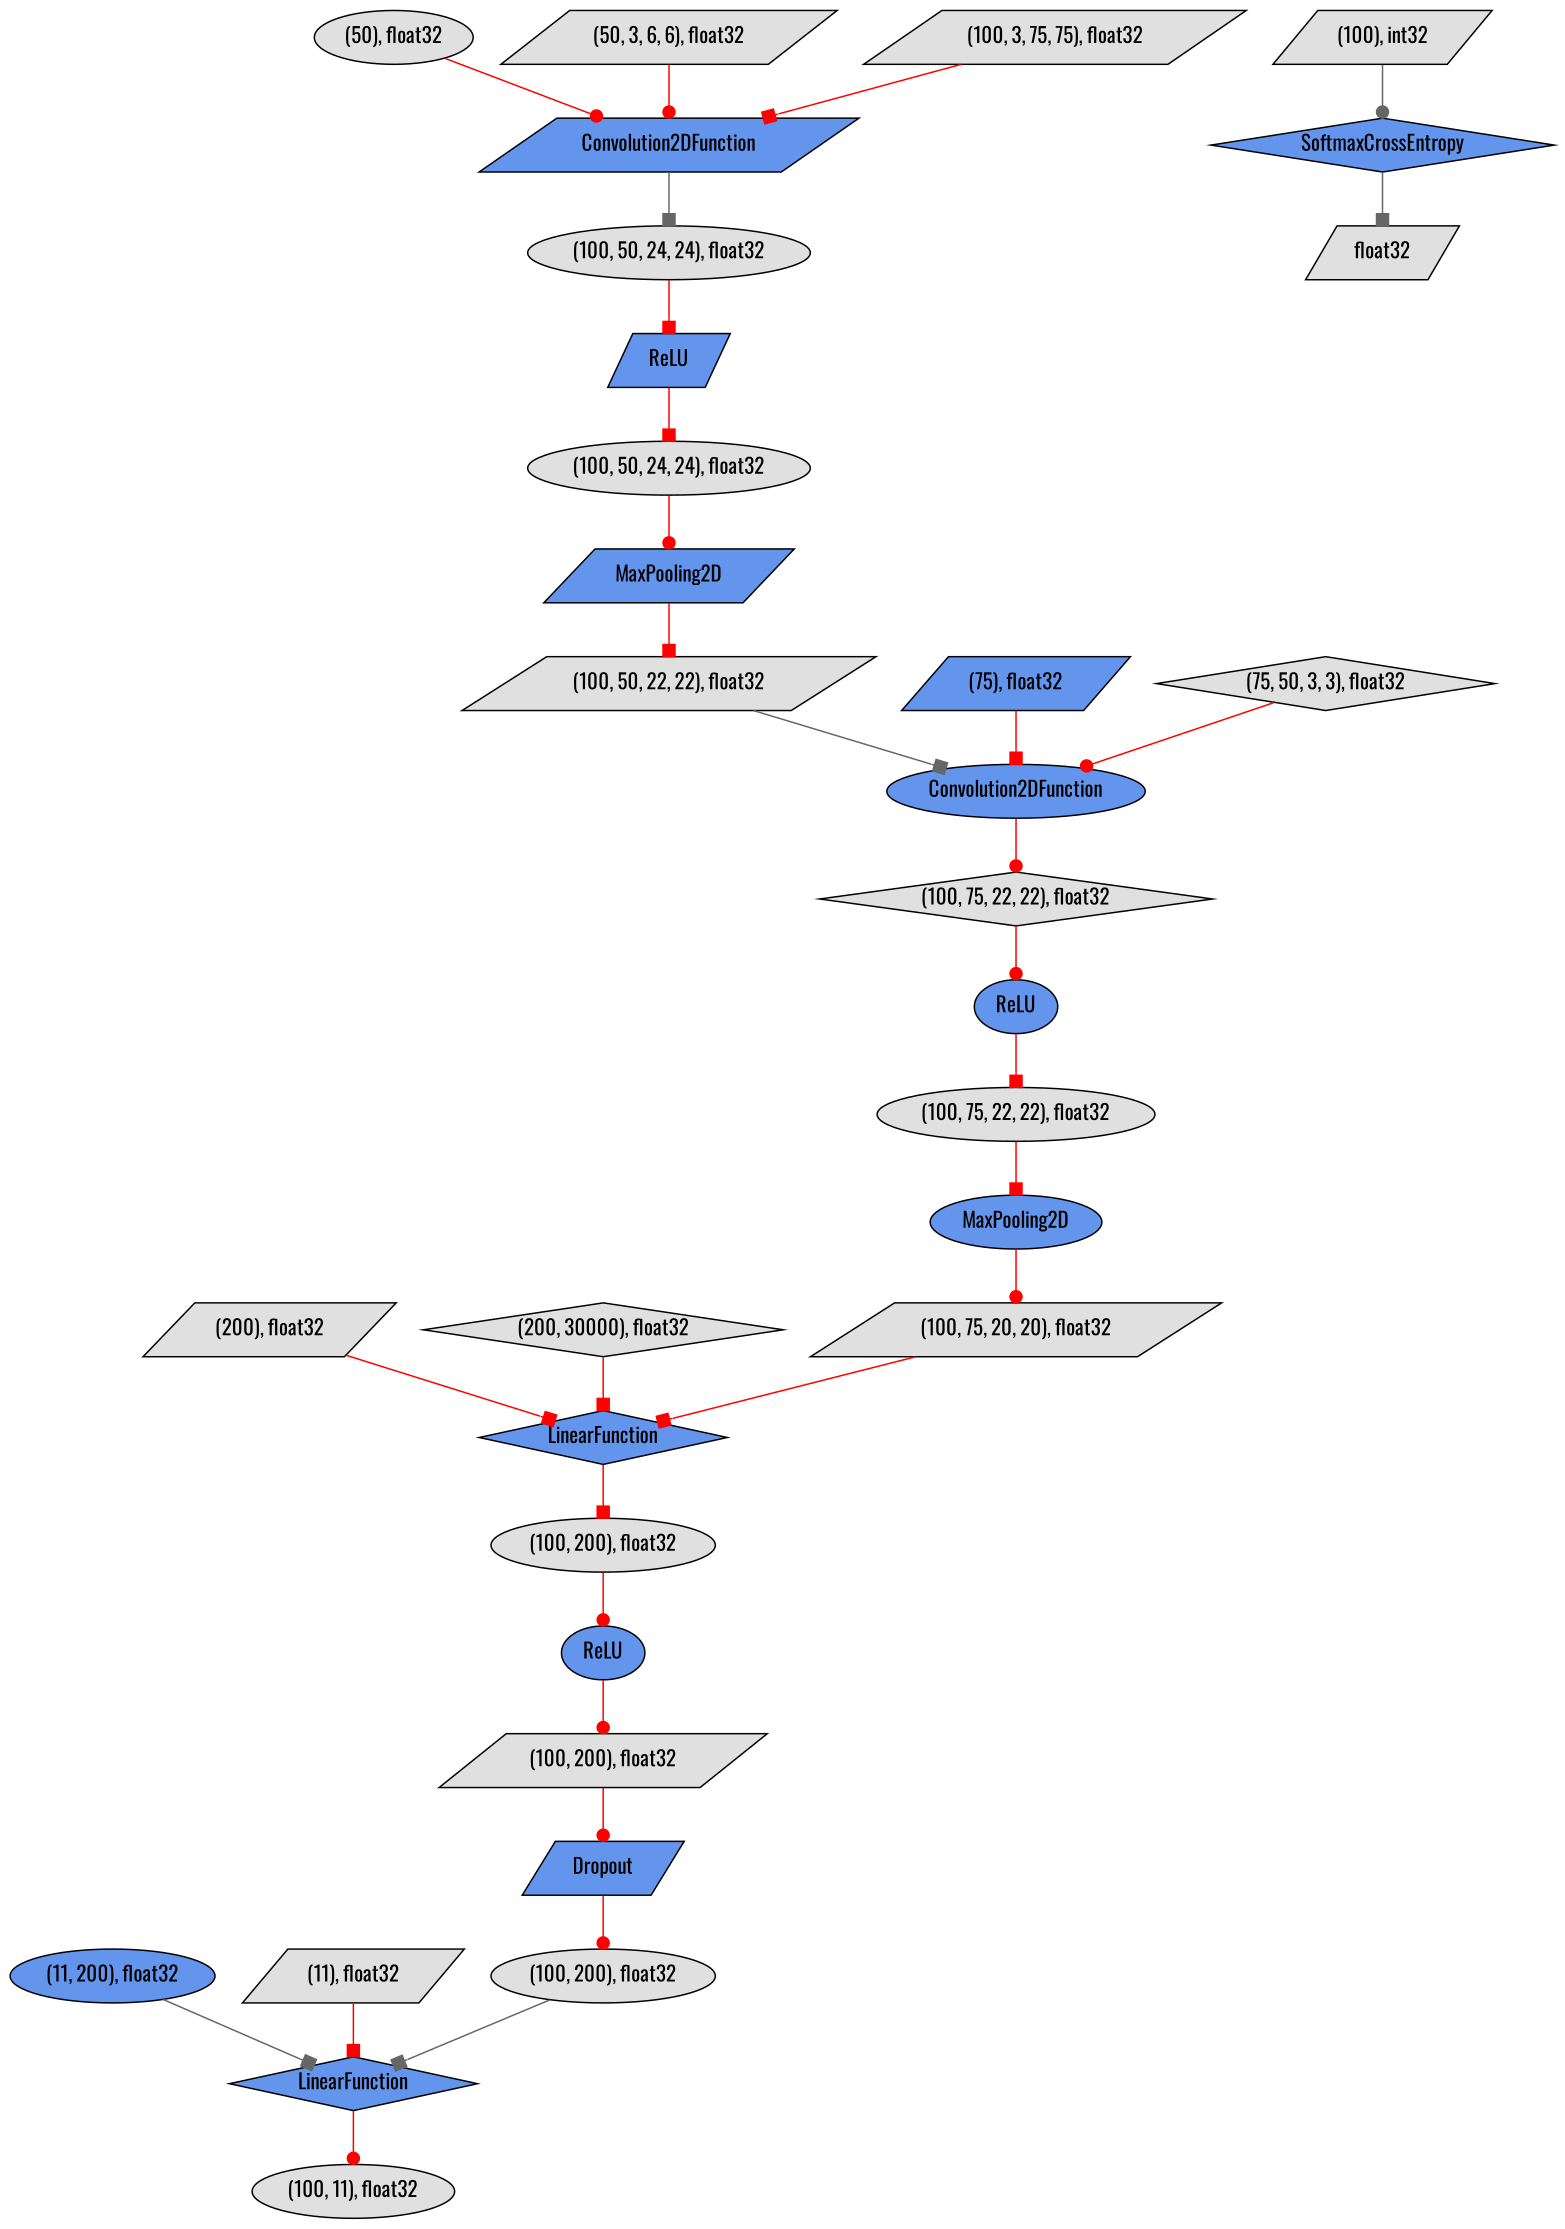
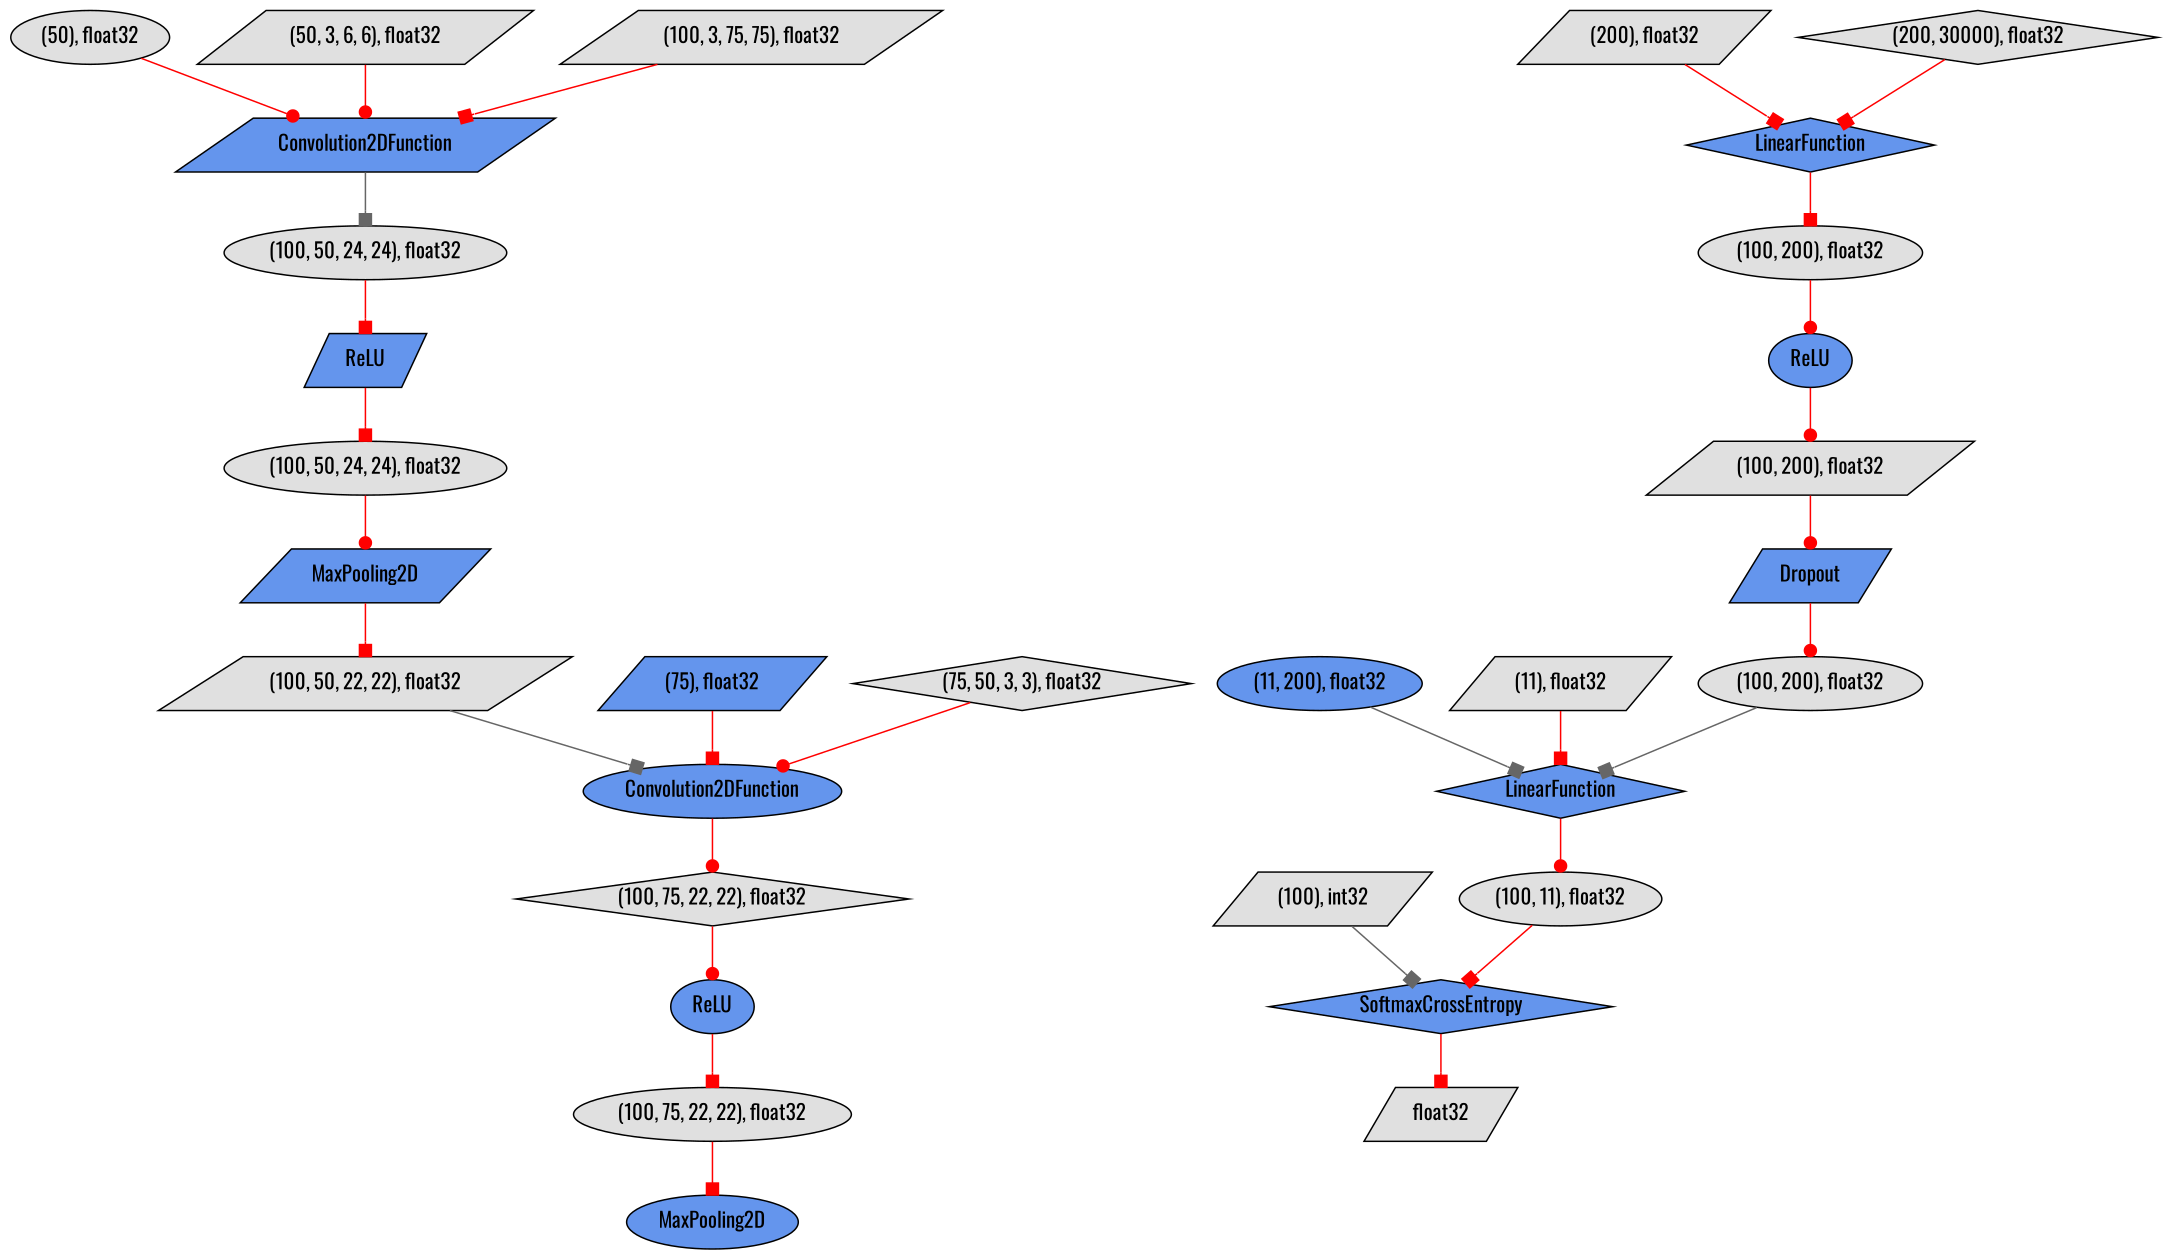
edge "(100), int32" -> "SoftmaxCrossEntropy": arrowhead dot -> box
edge "SoftmaxCrossEntropy" -> "float32": color gray40 -> red
edge "(100, 11), float32" -> "SoftmaxCrossEntropy": added
node "(100, 75, 20, 20), float32": removed
